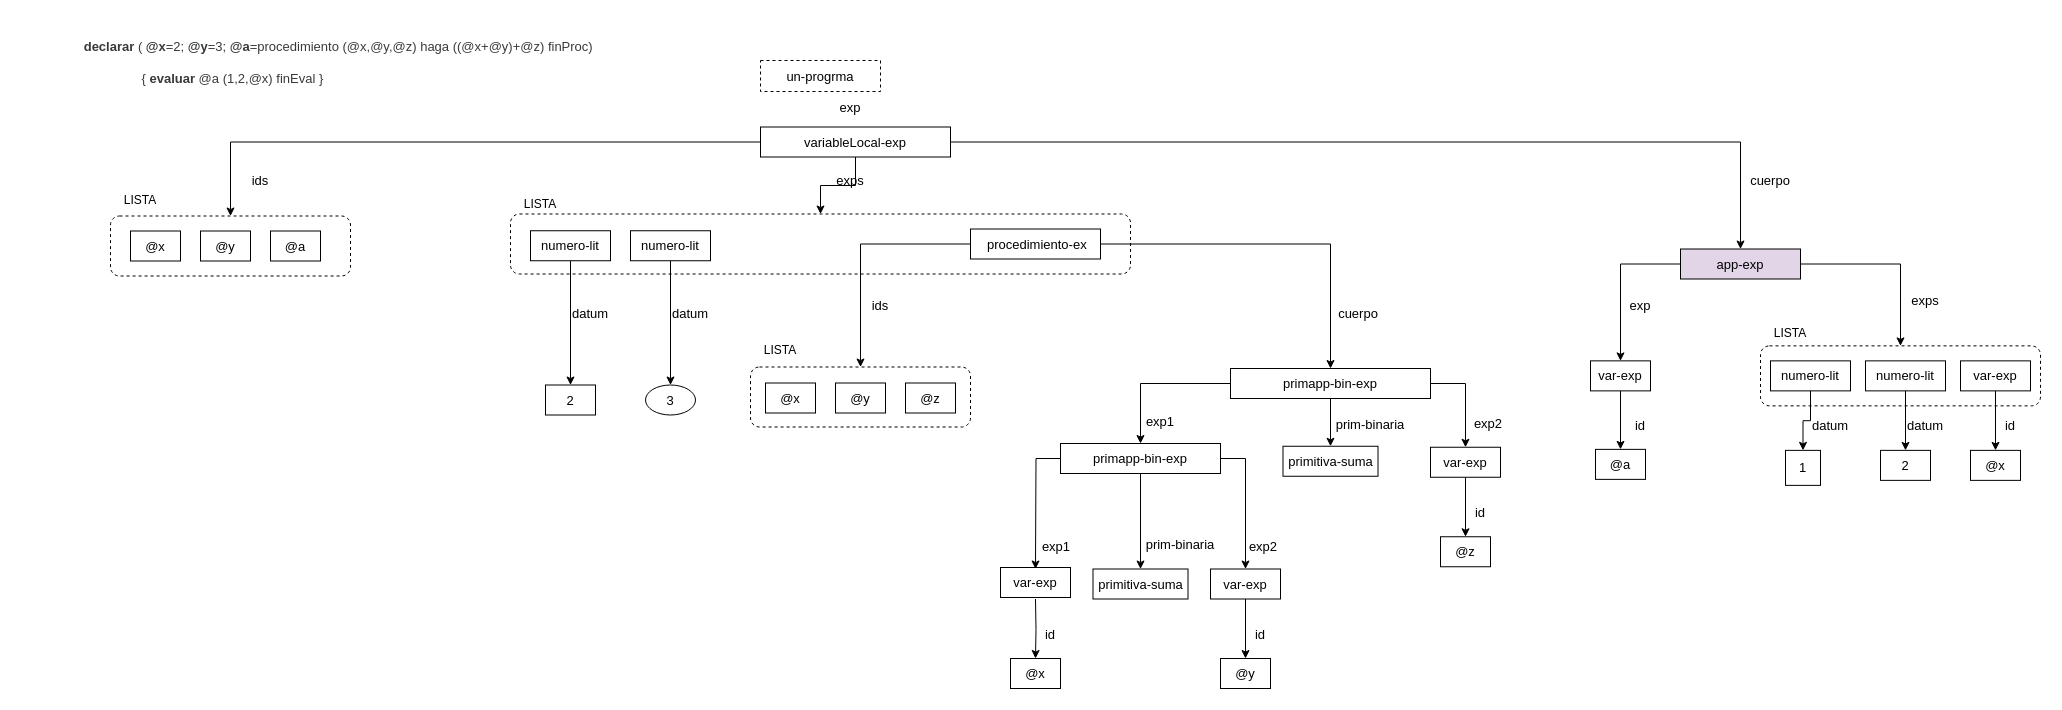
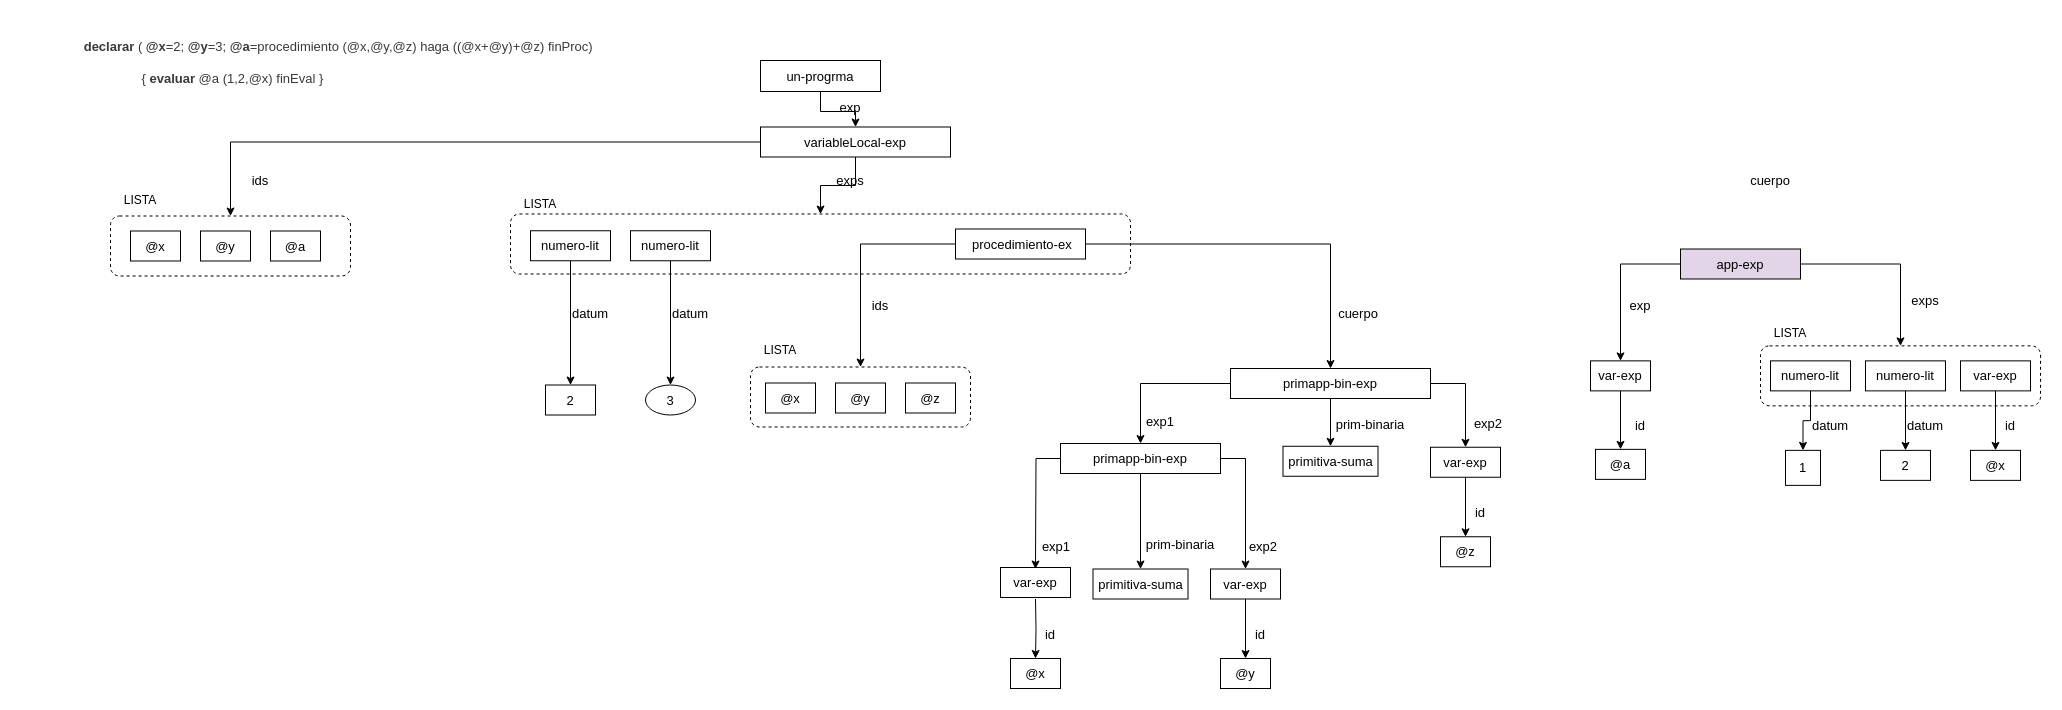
node "un-progrma": style dashed -> solid
edge "un-progrma" -> "variableLocal-exp": added
edge "variableLocal-exp" -> "app-exp": removed
node "procedimiento-ex": moved (1036, 244) -> (1021, 244)
